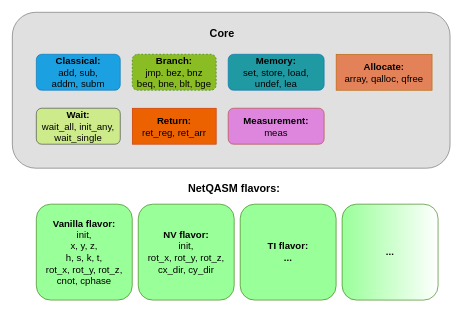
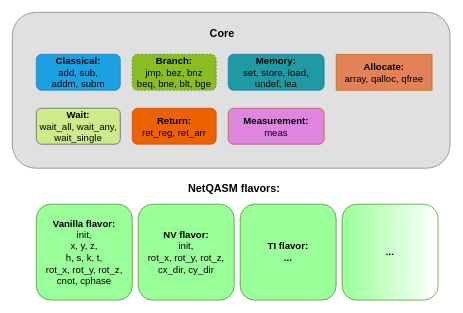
node "Wait: wait_all, init_any, wait_single": label "Wait: wait_all, init_any, wait_single" -> "Wait: wait_all, wait_any, wait_single"
node "Return: ret_reg, ret_arr": shape rectangle -> rounded rectangle
